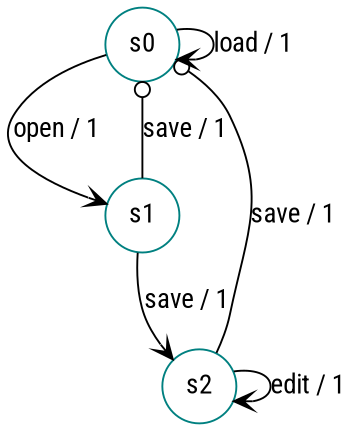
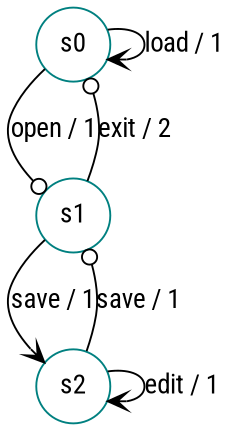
edge "s0" -> "s1": arrowhead vee -> odot
edge "s1" -> "s0": label "save / 1" -> "exit / 2"
edge "s2" -> "s0": now "s2" -> "s1"
